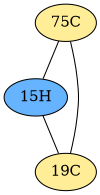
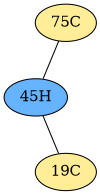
node "15H": label "15H" -> "45H"
edge "75C" -- "19C": removed
